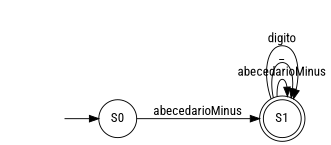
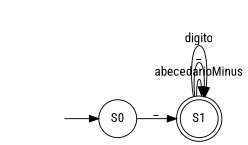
edge "S0" -> "S1": label "abecedarioMinus" -> "_"
